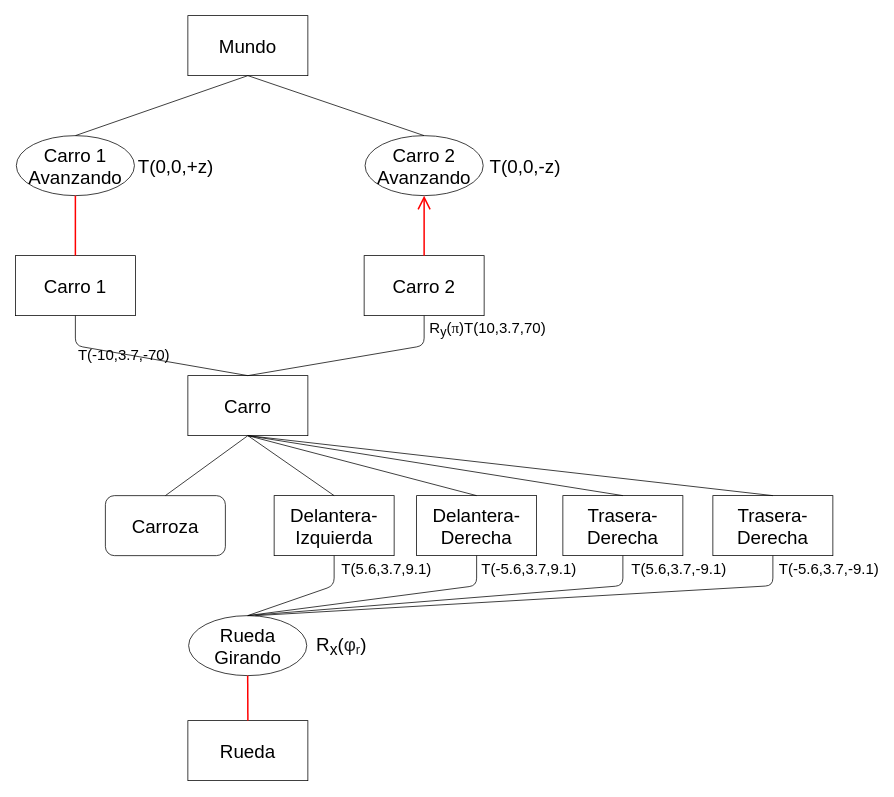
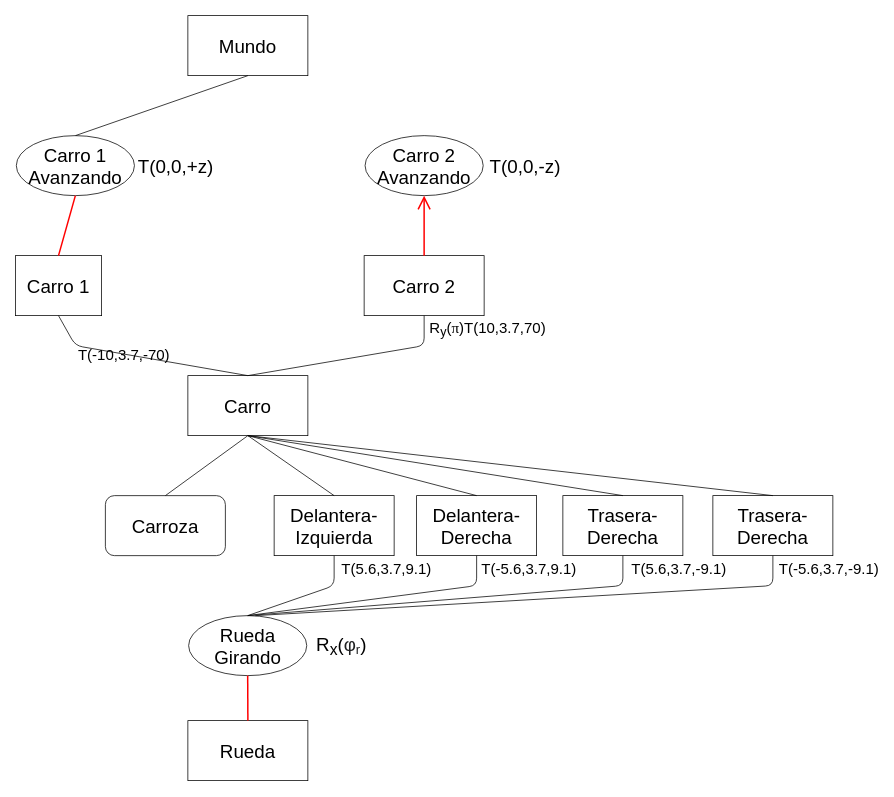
edge "Mundo" -- "Carro 2 Avanzando": removed
node "Carro 1": size 120x60 -> 86x60
